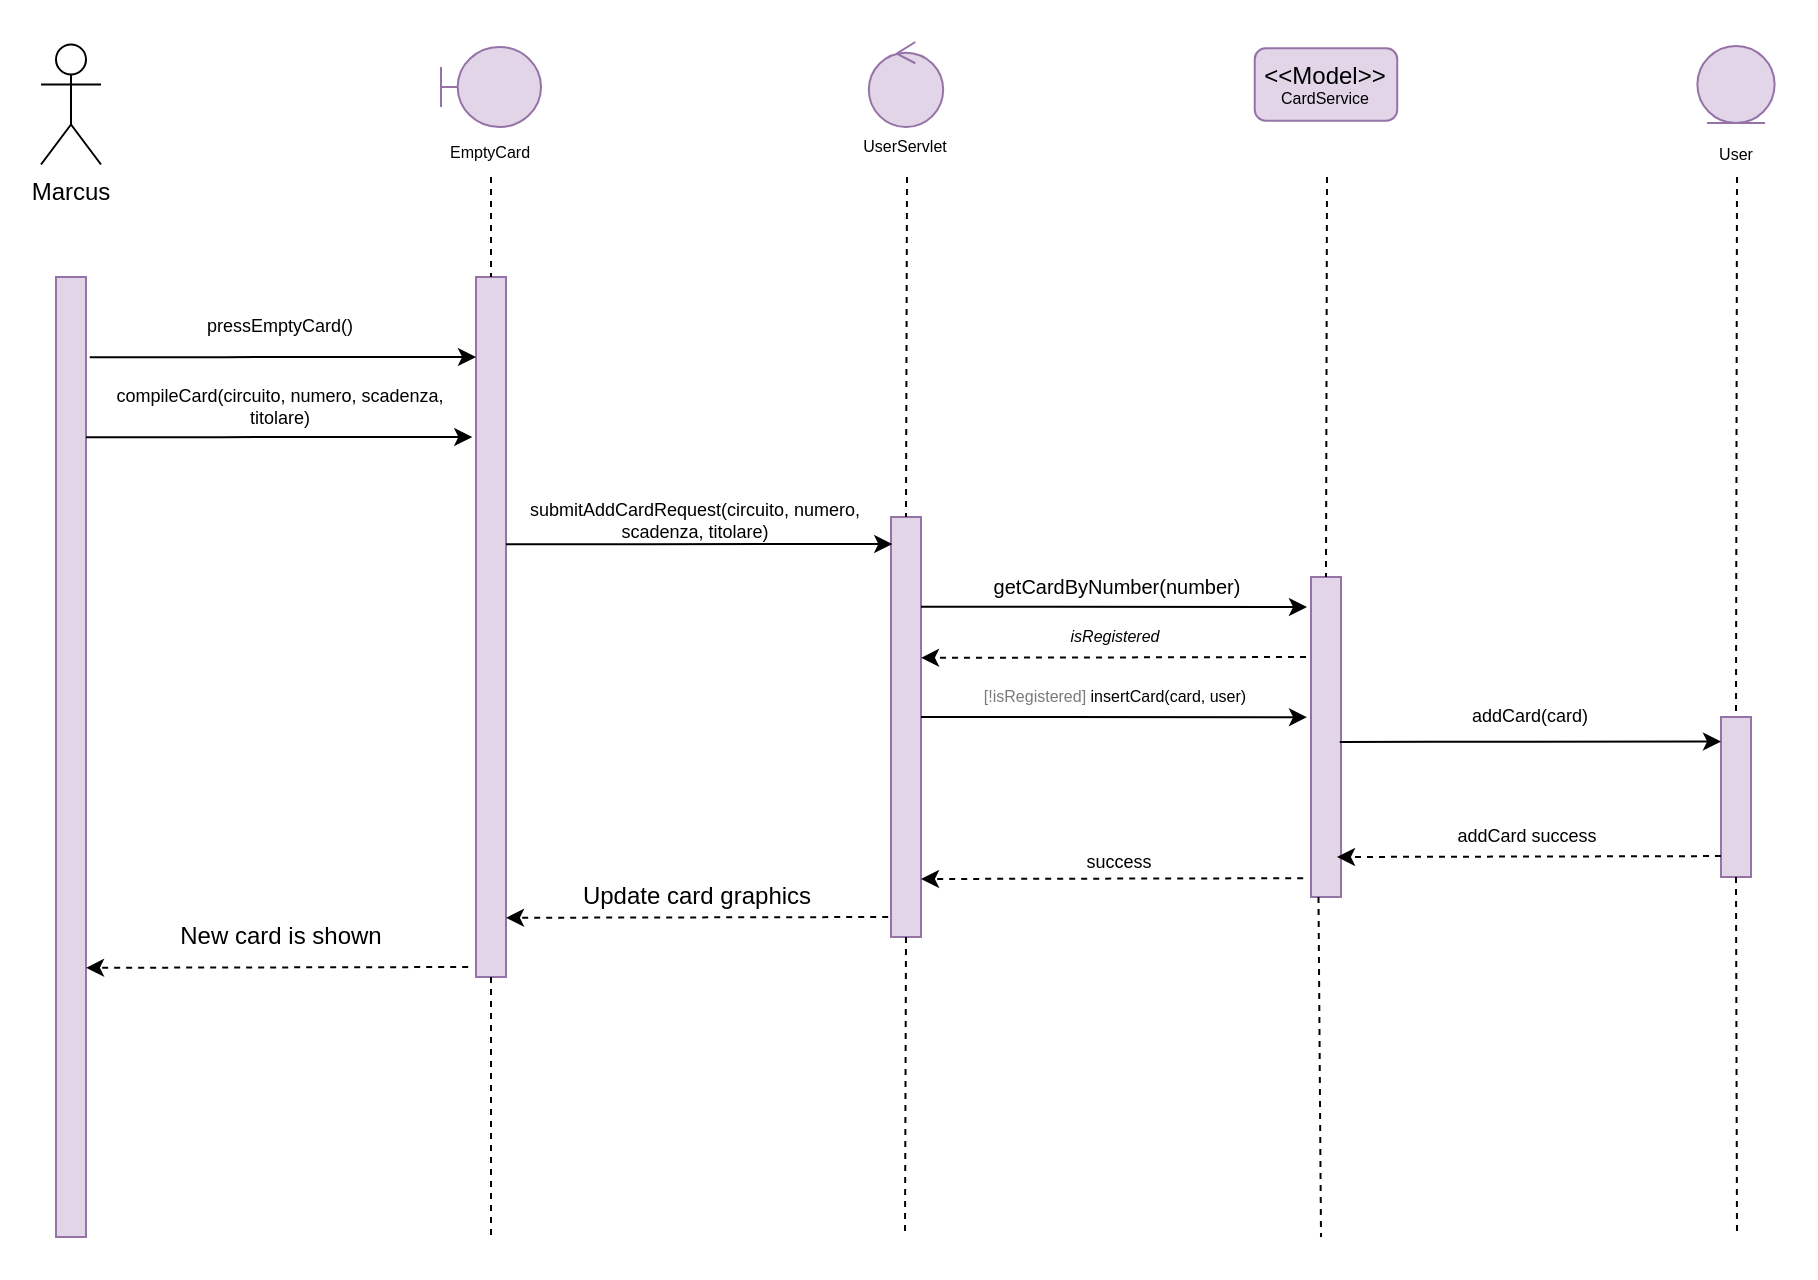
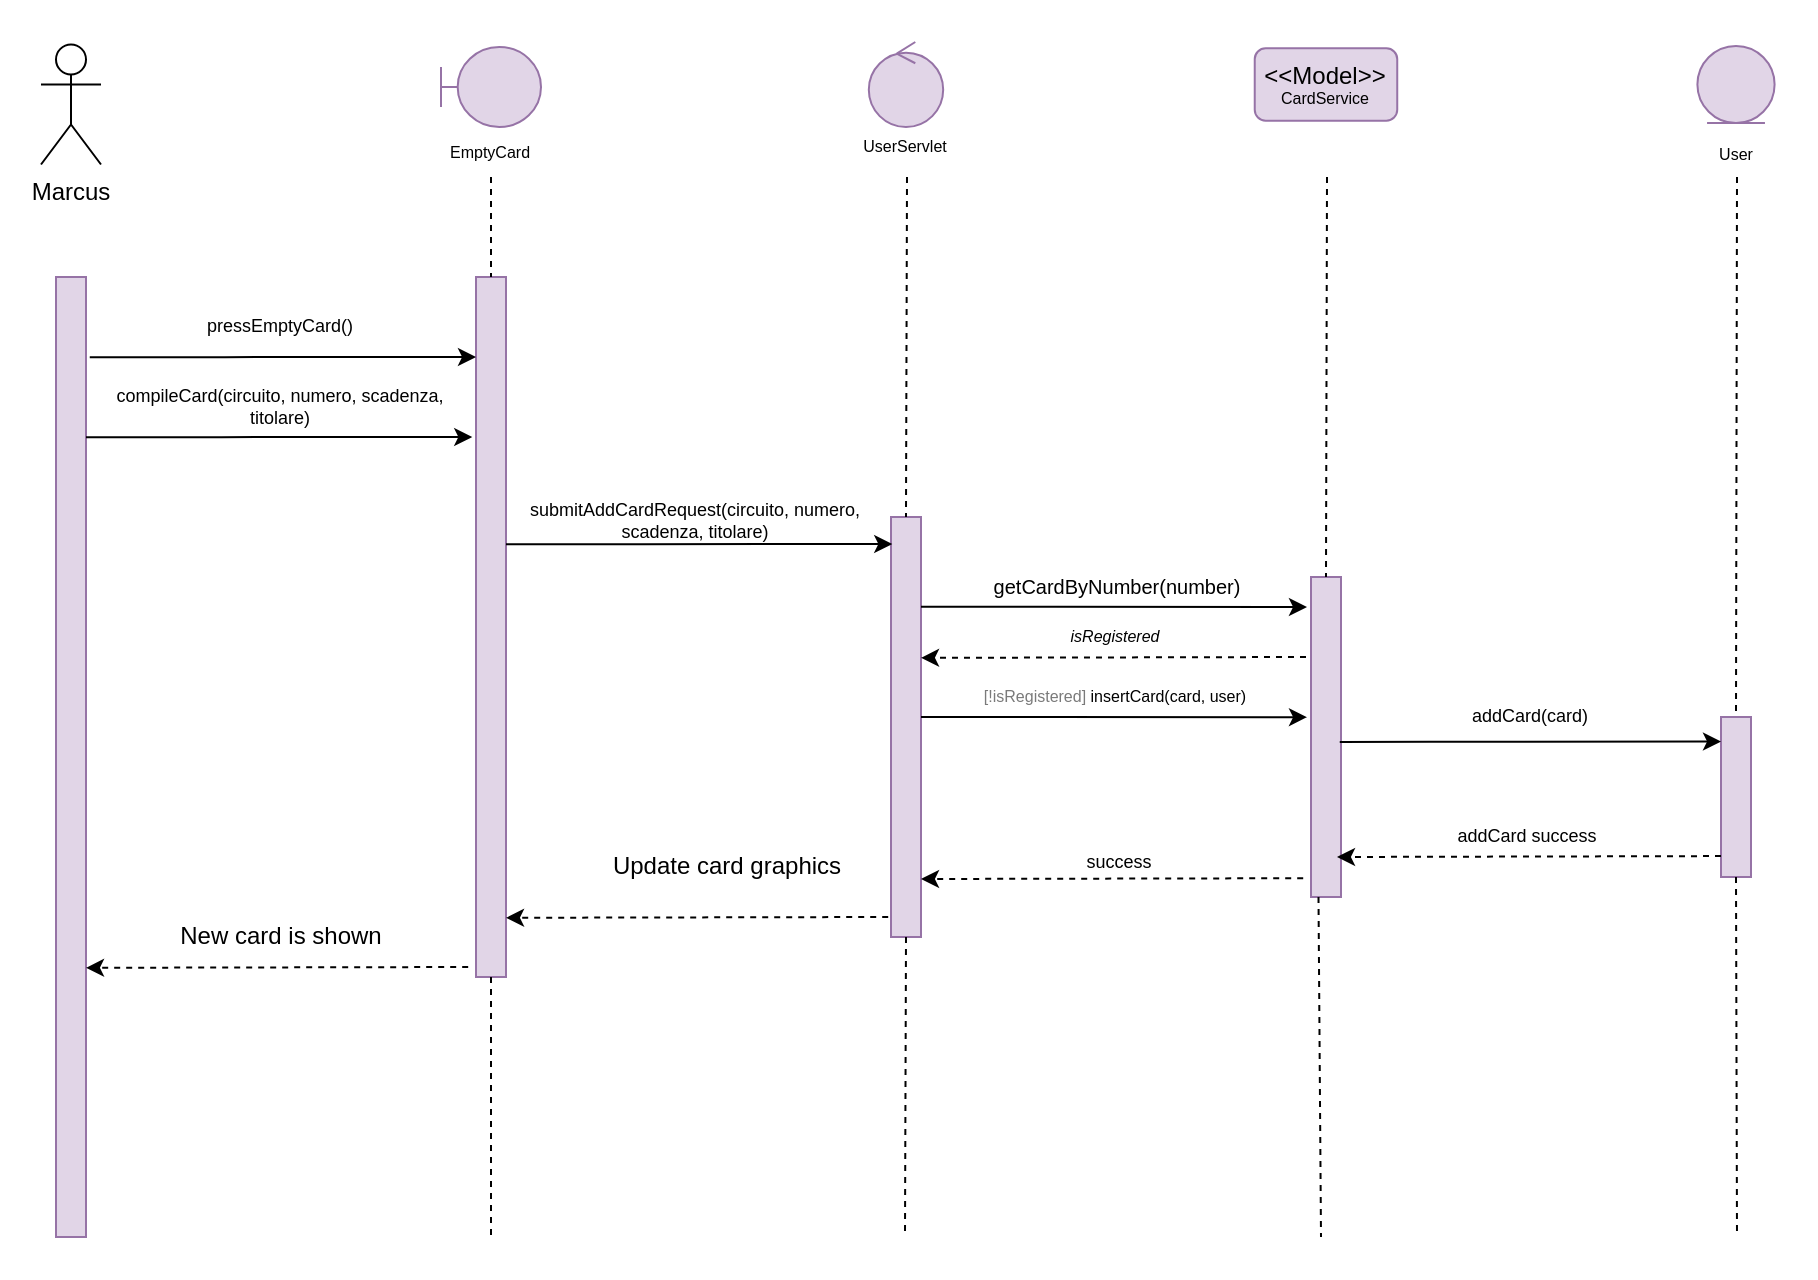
node "Update card graphics": moved (696, 897) -> (726, 867)
